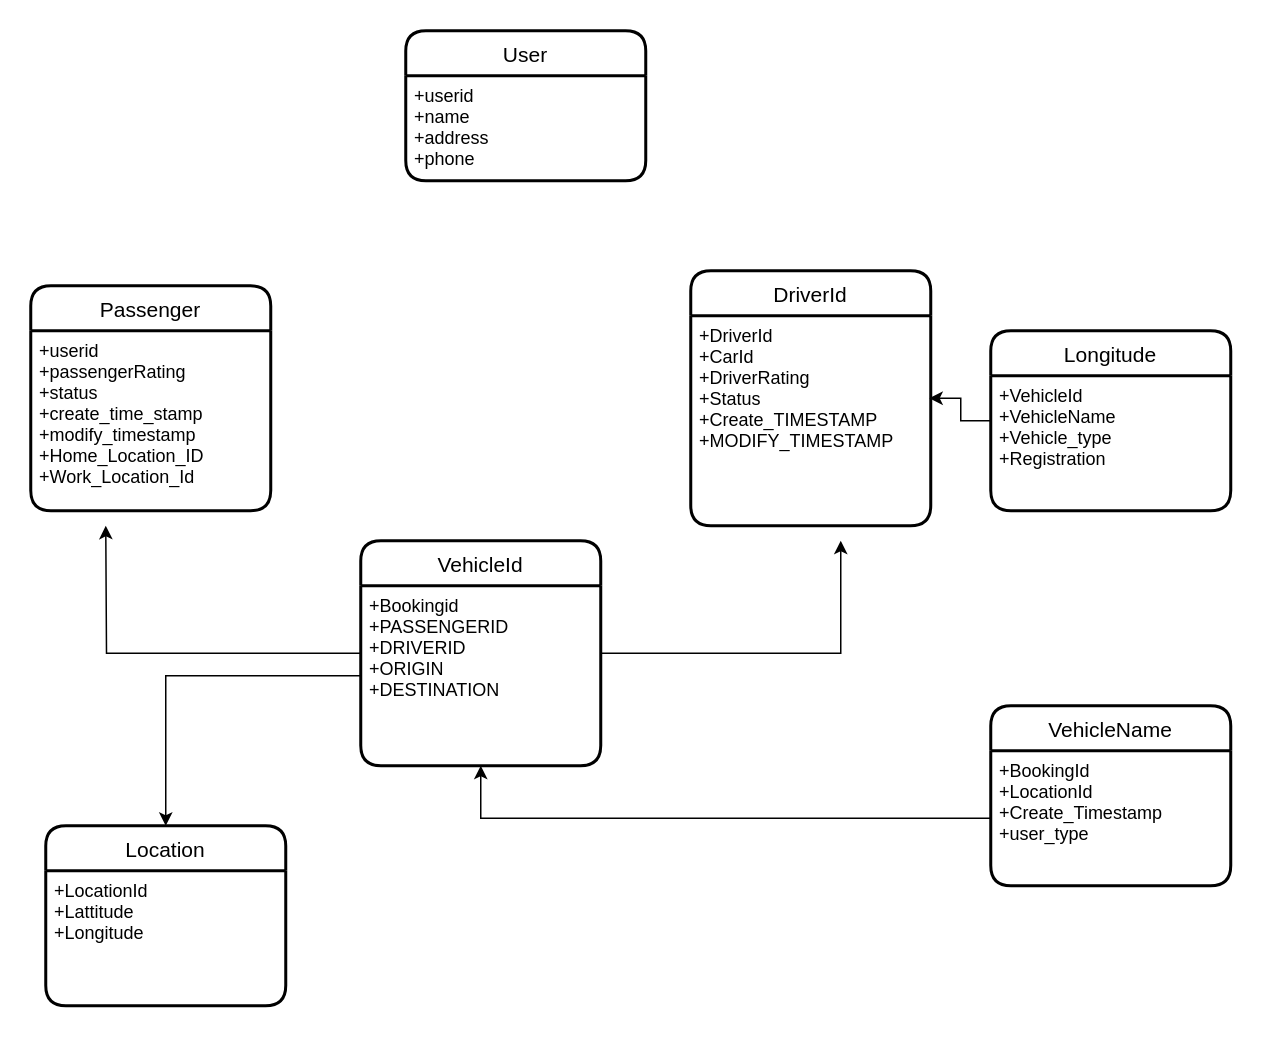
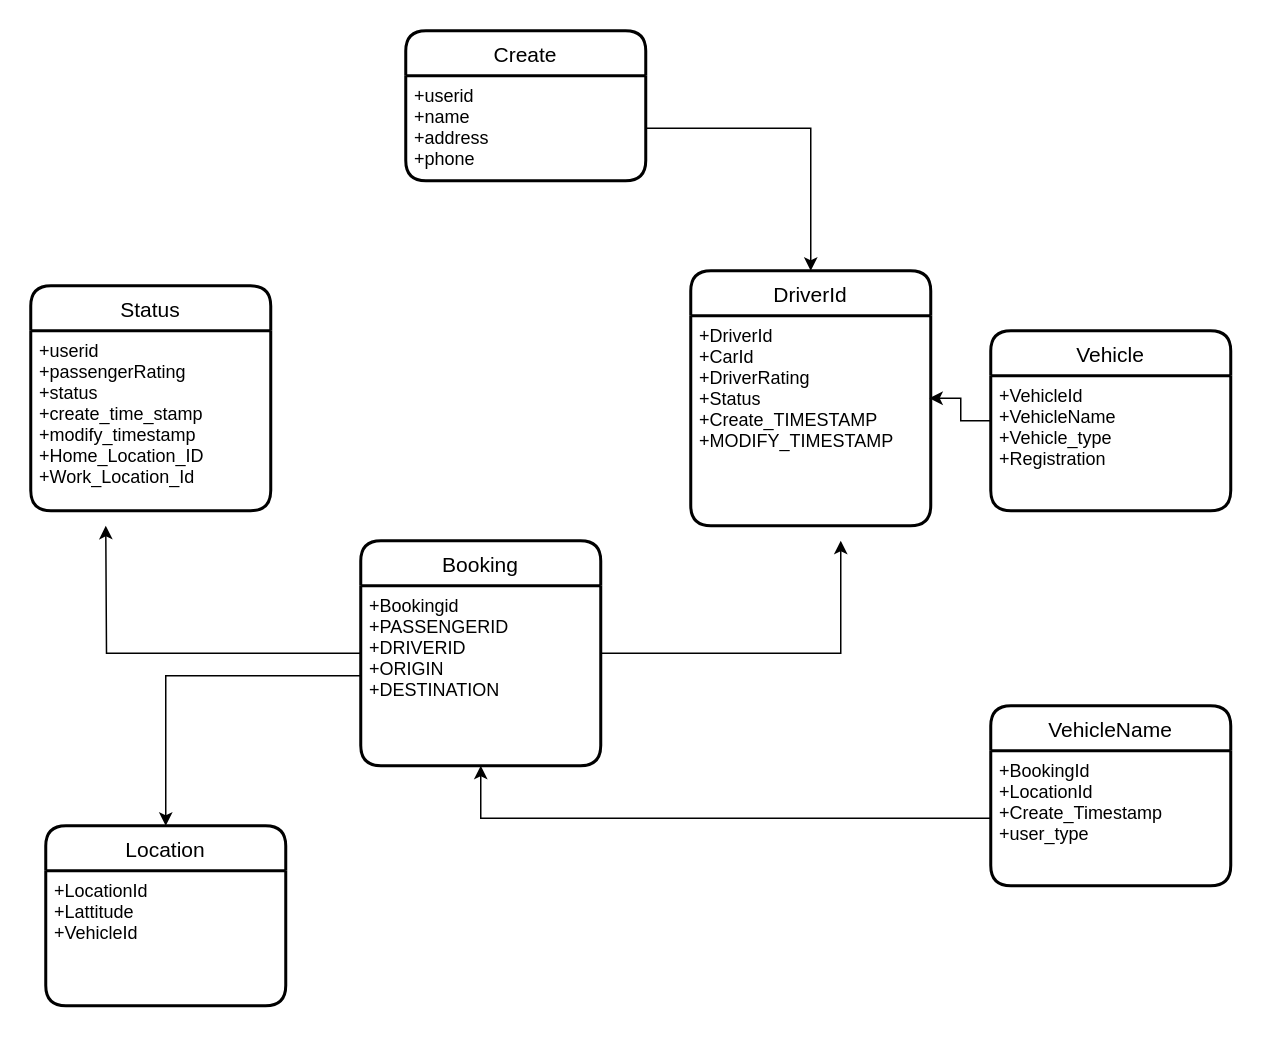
node "User": label "User" -> "Create"
edge "+userid +name +address +phone" -> "DriverId": added
node "Passenger": label "Passenger" -> "Status"
node "Longitude": label "Longitude" -> "Vehicle"
node "VehicleId": label "VehicleId" -> "Booking"
node "+LocationId +Lattitude +Longitude": label "+LocationId +Lattitude +Longitude" -> "+LocationId +Lattitude +VehicleId"
